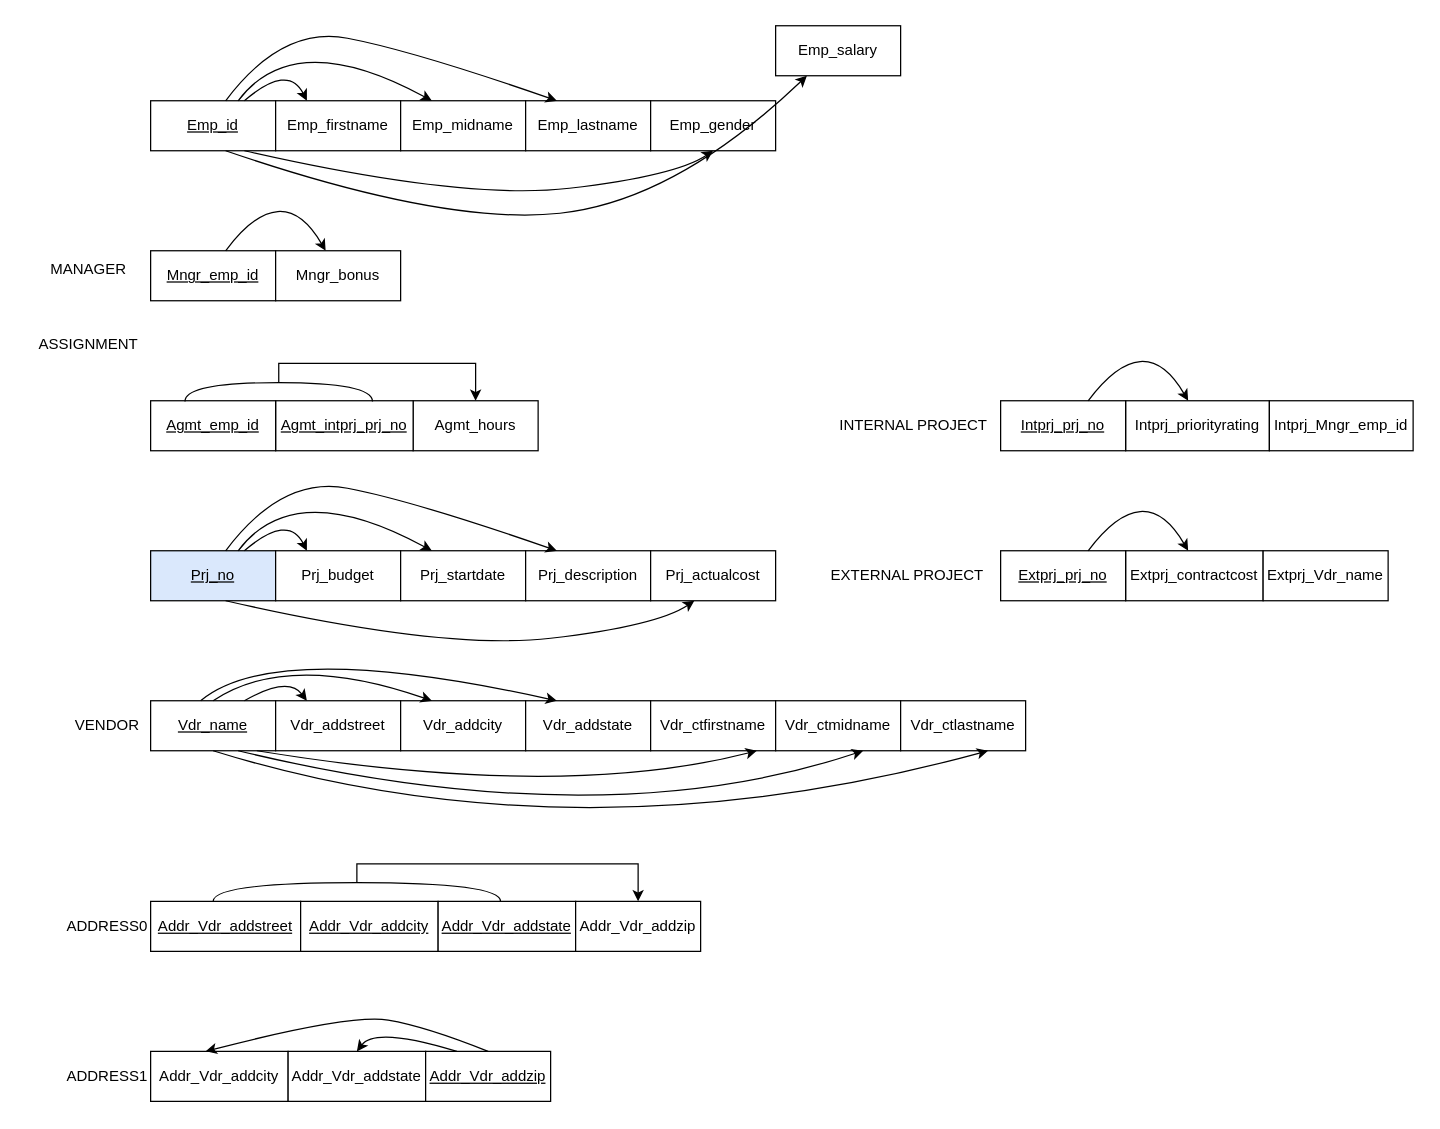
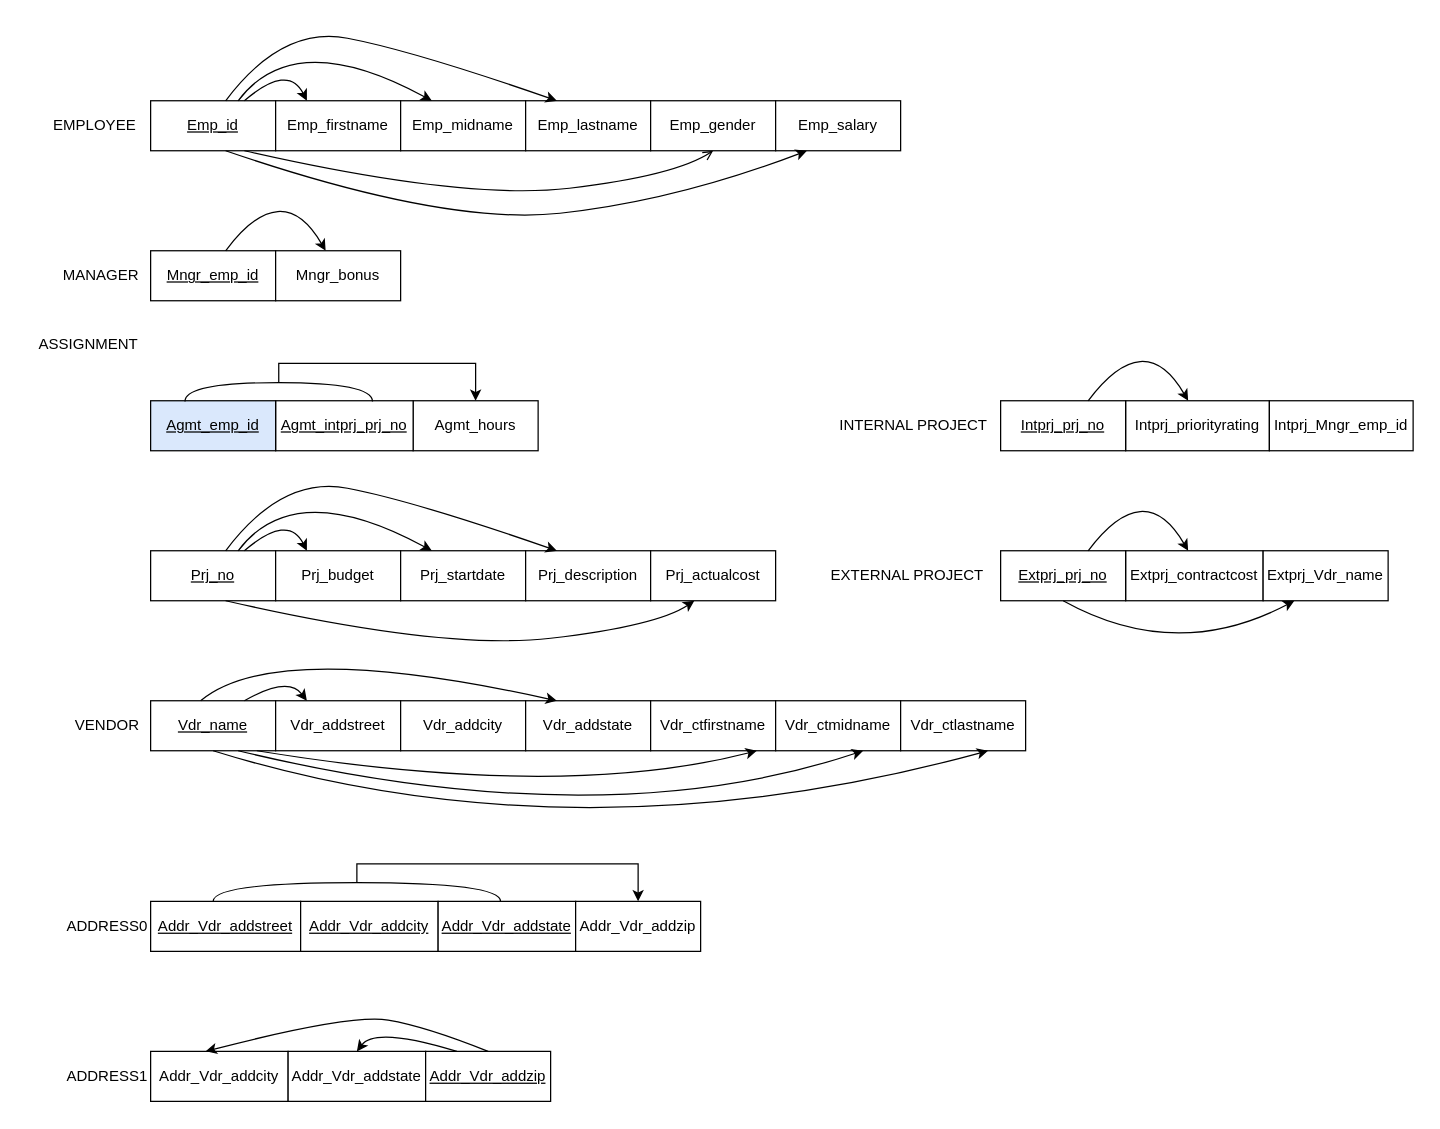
node "Emp_salary": moved (838, 51) -> (838, 126)
node "EMPLOYEE": added
edge "Emp_id" -> "Emp_gender": arrowhead classic -> open
node "MANAGER": moved (88, 269) -> (101, 276)
node "Agmt_emp_id": fillcolor #ffffff -> #dae8fc
node "Prj_no": fillcolor #dae8fc -> #ffffff
edge "Extprj_prj_no" -> "Extprj_Vdr_name": added
edge "Vdr_name" -> "Vdr_addcity": removed
